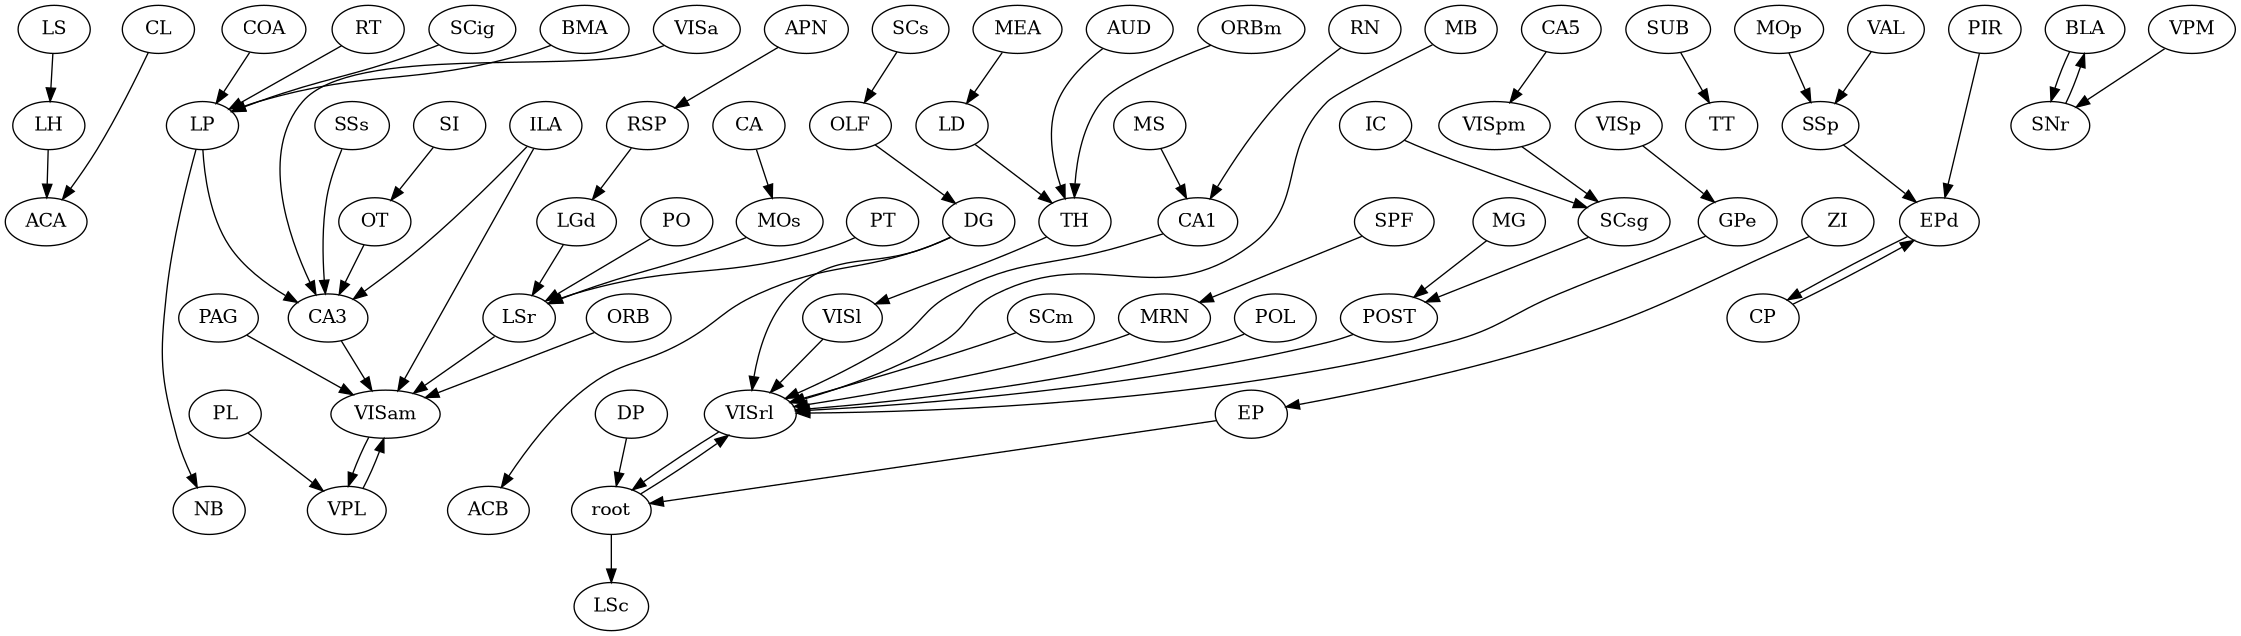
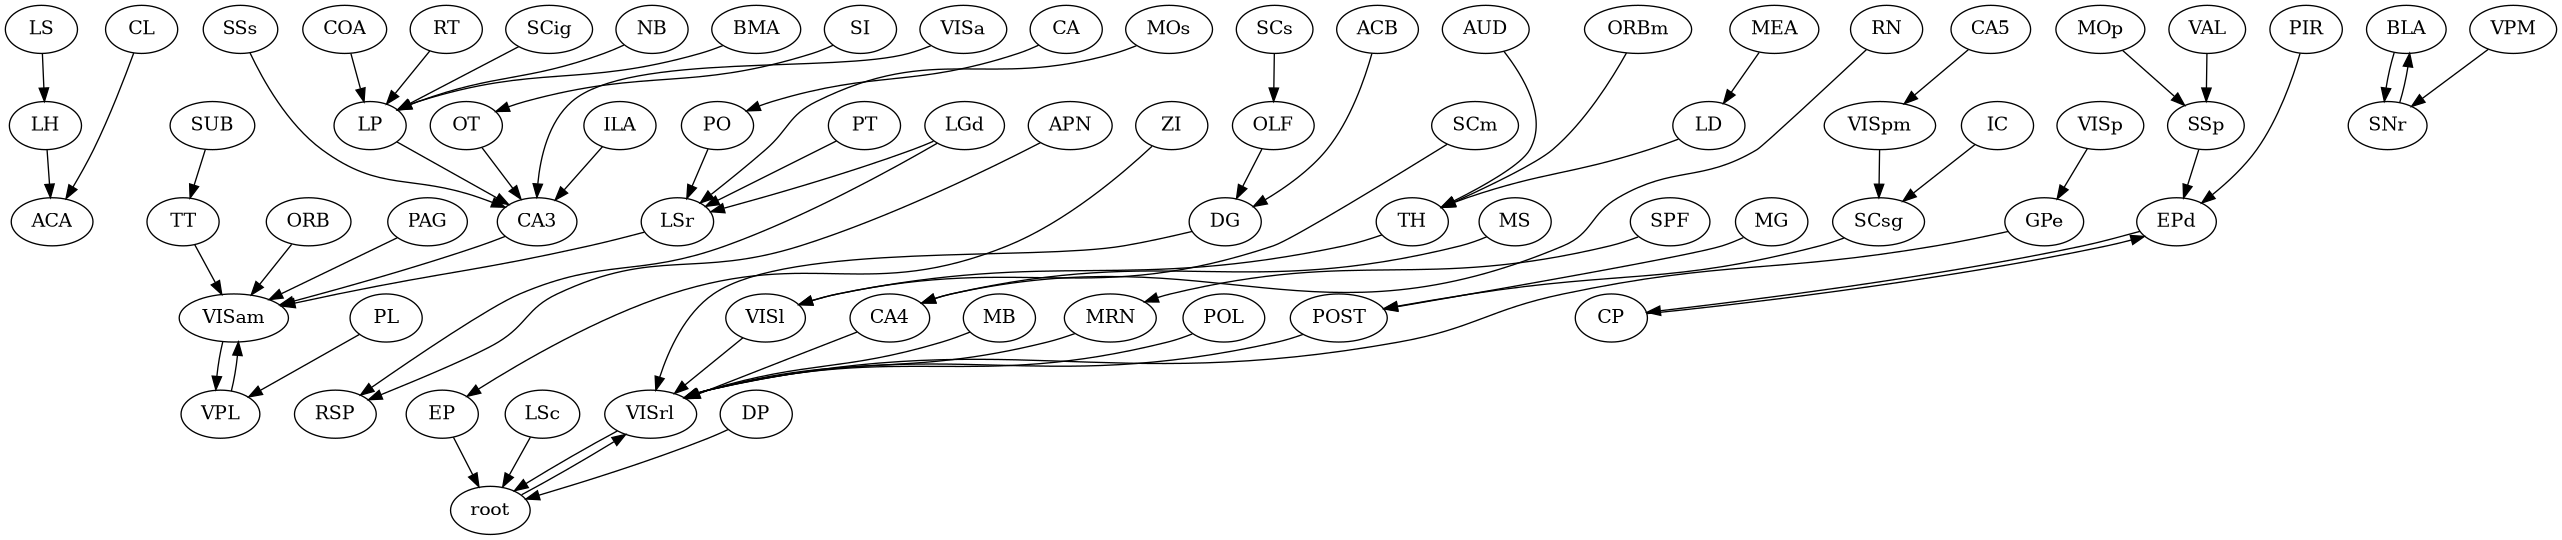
edge "CA" -> "MOs": now "CA" -> "PO"
edge "RSP" -> "LGd": reversed
node "CA1": label "CA1" -> "CA4"
edge "ILA" -> "VISam": now "TT" -> "VISam"
edge "LP" -> "NB": reversed
edge "DG" -> "ACB": reversed
edge "SCm" -> "VISrl": now "SCm" -> "VISl"
edge "root" -> "LSc": reversed
